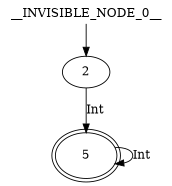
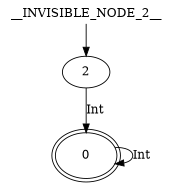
node "__INVISIBLE_NODE_0__": label "__INVISIBLE_NODE_0__" -> "__INVISIBLE_NODE_2__"
node "5": label "5" -> "0"
